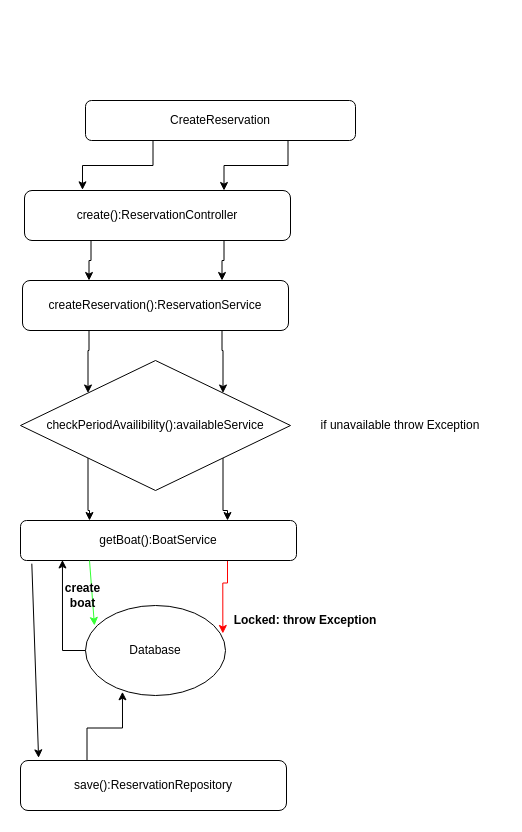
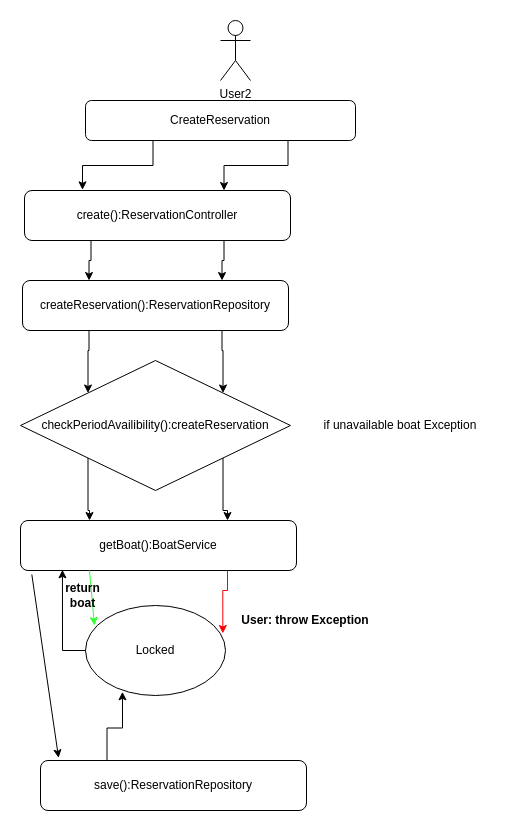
node "User2": added
node "createReservation():ReservationService": label "createReservation():ReservationService" -> "createReservation():ReservationRepository"
node "checkPeriodAvailibility():availableService": label "checkPeriodAvailibility():availableService" -> "checkPeriodAvailibility():createReservation"
node "if unavailable throw Exception": label "if unavailable throw Exception" -> "if unavailable boat Exception"
node "getBoat():BoatService": size 276x40 -> 276x50
node "create boat": label "create boat" -> "return boat"
node "Locked: throw Exception": label "Locked: throw Exception" -> "User: throw Exception"
node "Database": label "Database" -> "Locked"
node "save():ReservationRepository": moved (154, 786) -> (174, 786)
